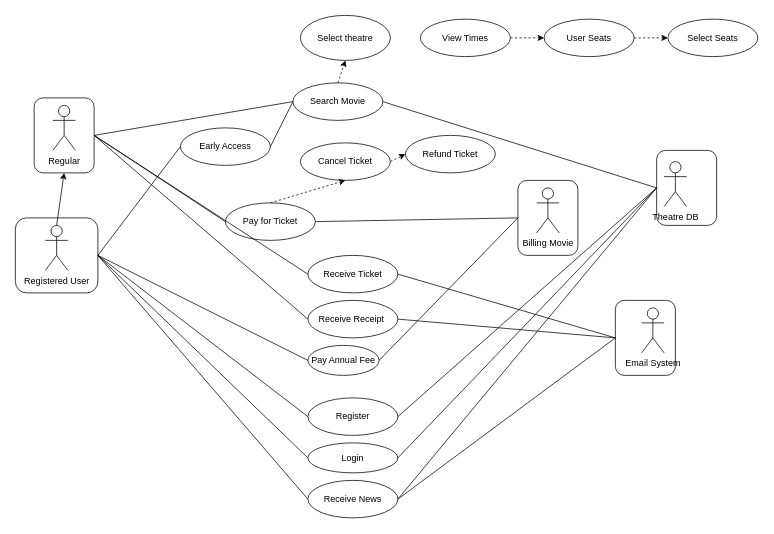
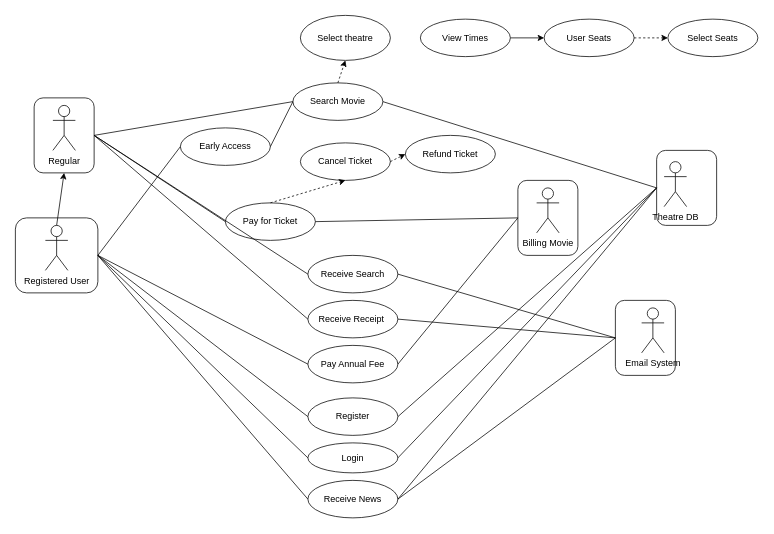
edge "View Times" -> "User Seats": style dashed -> solid
node "Receive Ticket": label "Receive Ticket" -> "Receive Search"
node "Pay Annual Fee": size 71x30 -> 90x38
